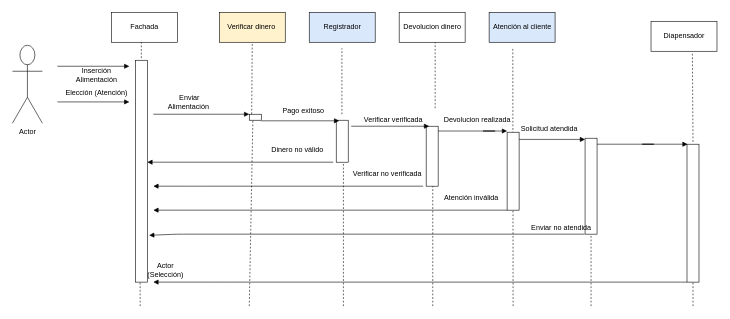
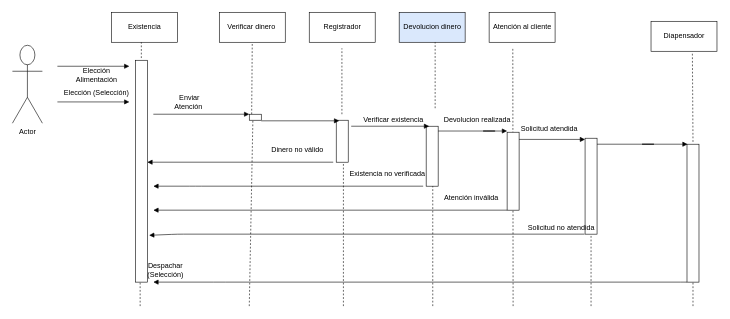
node "Fachada": label "Fachada" -> "Existencia"
node "Verificar dinero": fillcolor #fff2cc -> #ffffff
node "Registrador": fillcolor #dae8fc -> #ffffff
node "Devolucion dinero": fillcolor #ffffff -> #dae8fc
node "Atención al cliente": fillcolor #dae8fc -> #ffffff
node "Inserción Alimentación": label "Inserción Alimentación" -> "Elección Alimentación"
node "Elección (Atención)": label "Elección (Atención)" -> "Elección (Selección)"
node "Enviar Alimentación": label "Enviar Alimentación" -> "Enviar Atención"
node "Pago exitoso": removed
node "Verificar verificada": label "Verificar verificada" -> "Verificar existencia"
node "Verificar no verificada": label "Verificar no verificada" -> "Existencia no verificada"
node "Enviar no atendida": label "Enviar no atendida" -> "Solicitud no atendida"
node "Actor (Selección)": label "Actor (Selección)" -> "Despachar (Selección)"
